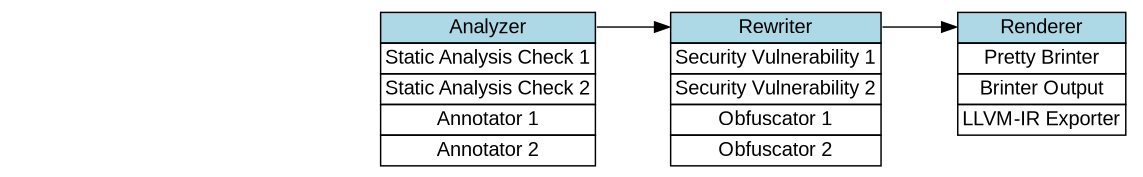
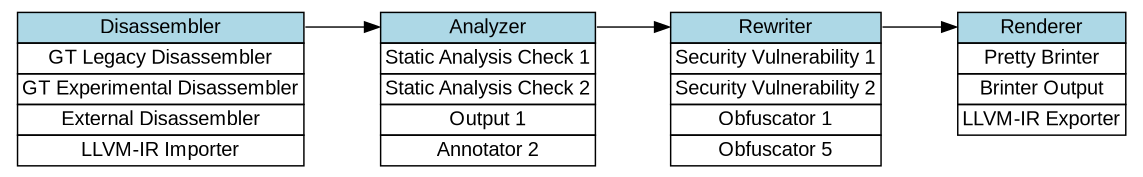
node "Disassembler": added
node "Analyzer": text "Annotator 1" -> "Output 1"
node "Rewriter": text "Obfuscator 2" -> "Obfuscator 5"
